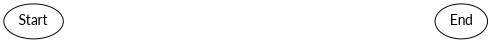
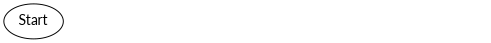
node "End": removed
